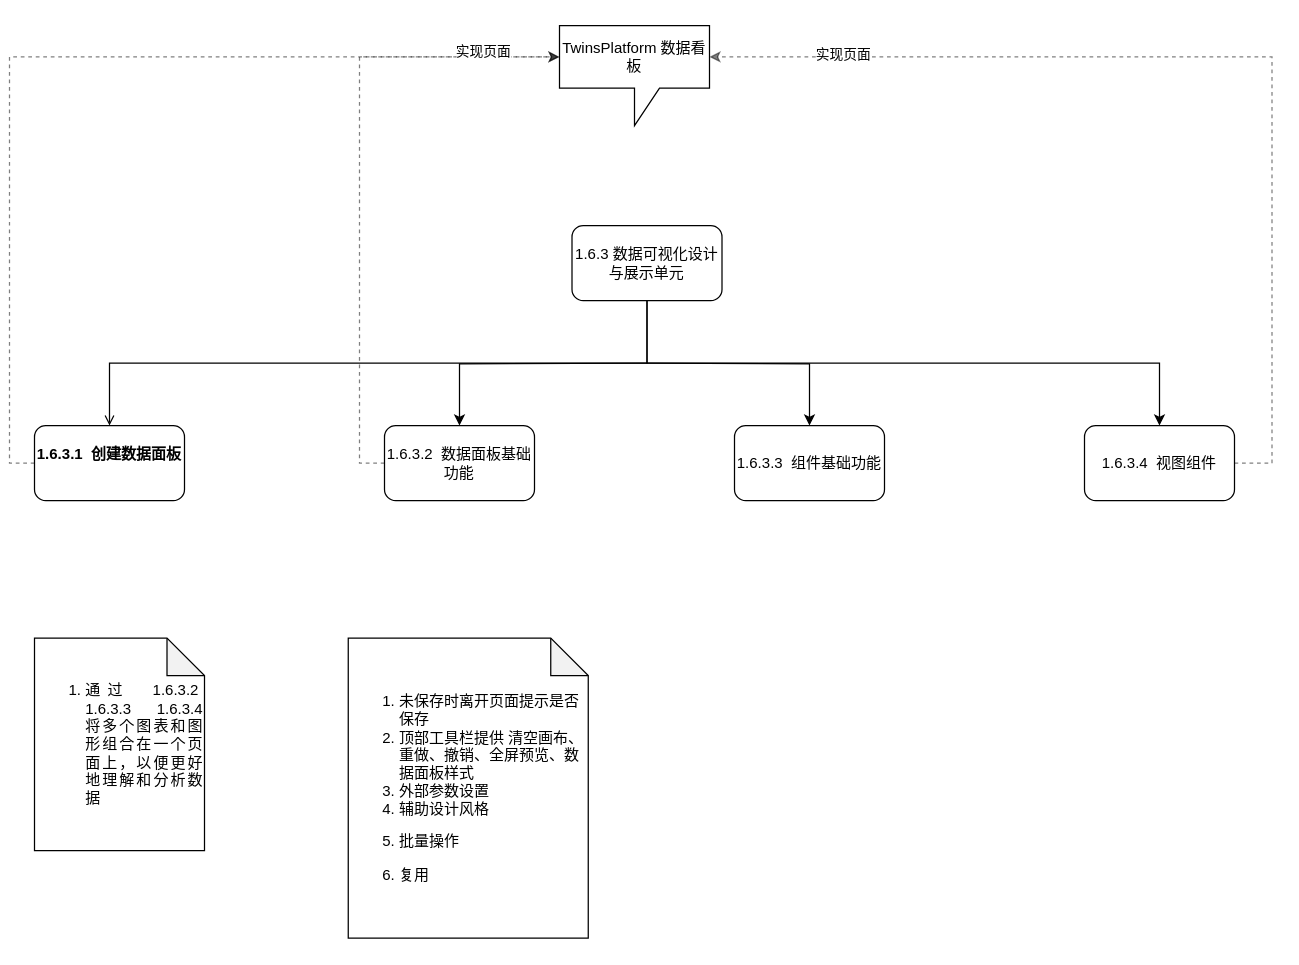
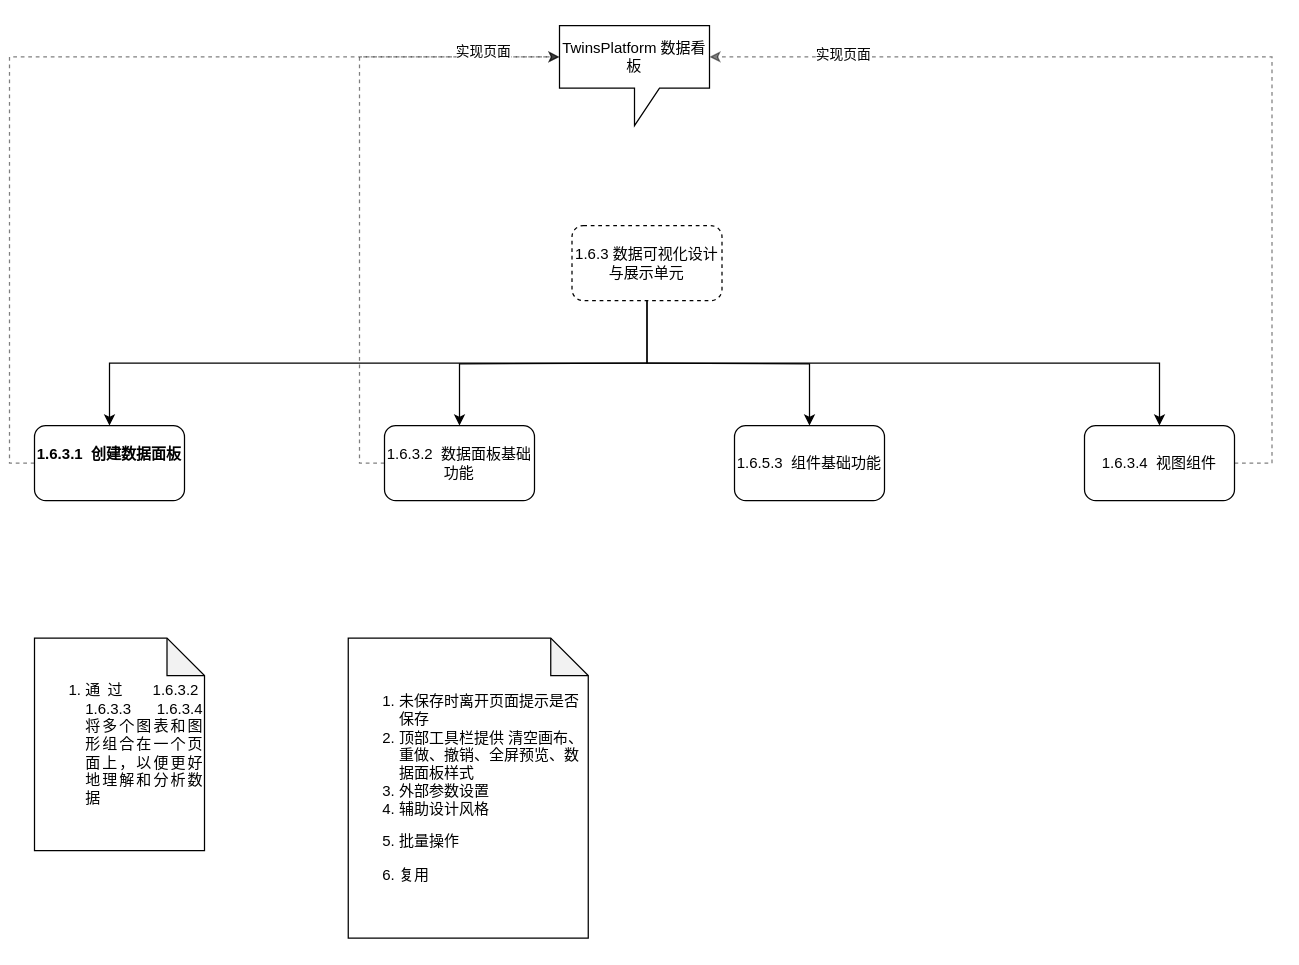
node "1.6.3 数据可视化设计与展示单元": style solid -> dashed
edge "1.6.3 数据可视化设计与展示单元" -> "1.6.3.1 创建数据面板": arrowhead open -> classic
node "1.6.3.3 组件基础功能": label "1.6.3.3 组件基础功能" -> "1.6.5.3 组件基础功能"
